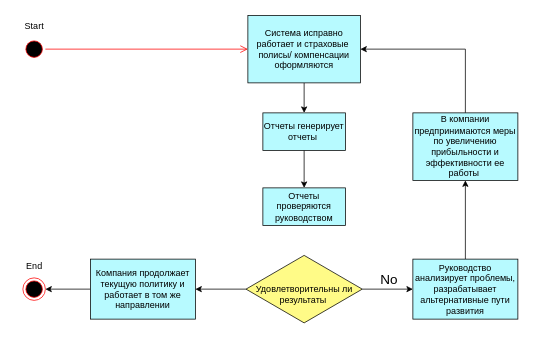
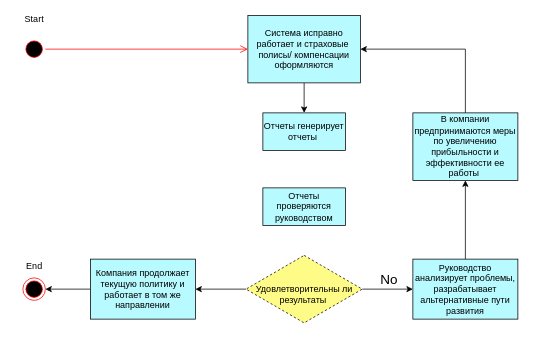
node "Start": moved (34, 27) -> (34, 19)
edge "Отчеты генерирует отчеты" -> "Отчеты проверяются руководством": removed
node "Удовлетворительны ли результаты": style solid -> dashed
